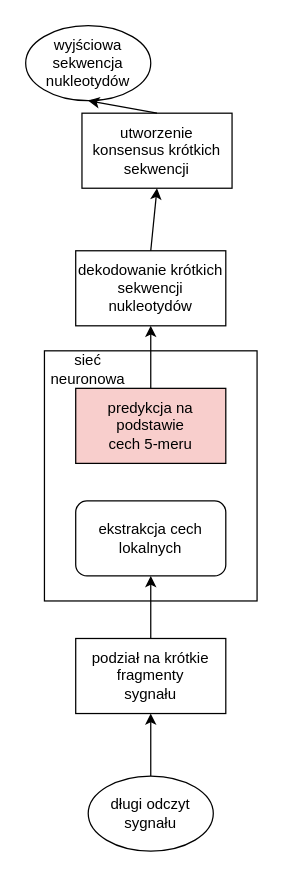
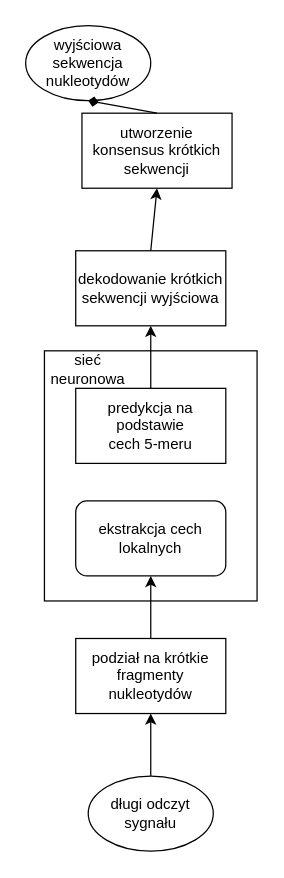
edge "utworzenie konsensus krótkich sekwencji" -> "wyjściowa sekwencja nukleotydów": arrowhead classic -> diamond
node "dekodowanie krótkich sekwencji nukleotydów": label "dekodowanie krótkich sekwencji nukleotydów" -> "dekodowanie krótkich sekwencji wyjściowa"
node "predykcja na podstawie cech 5-meru": fillcolor #f8cecc -> #ffffff
node "podział na krótkie fragmenty sygnału": label "podział na krótkie fragmenty sygnału" -> "podział na krótkie fragmenty nukleotydów"
